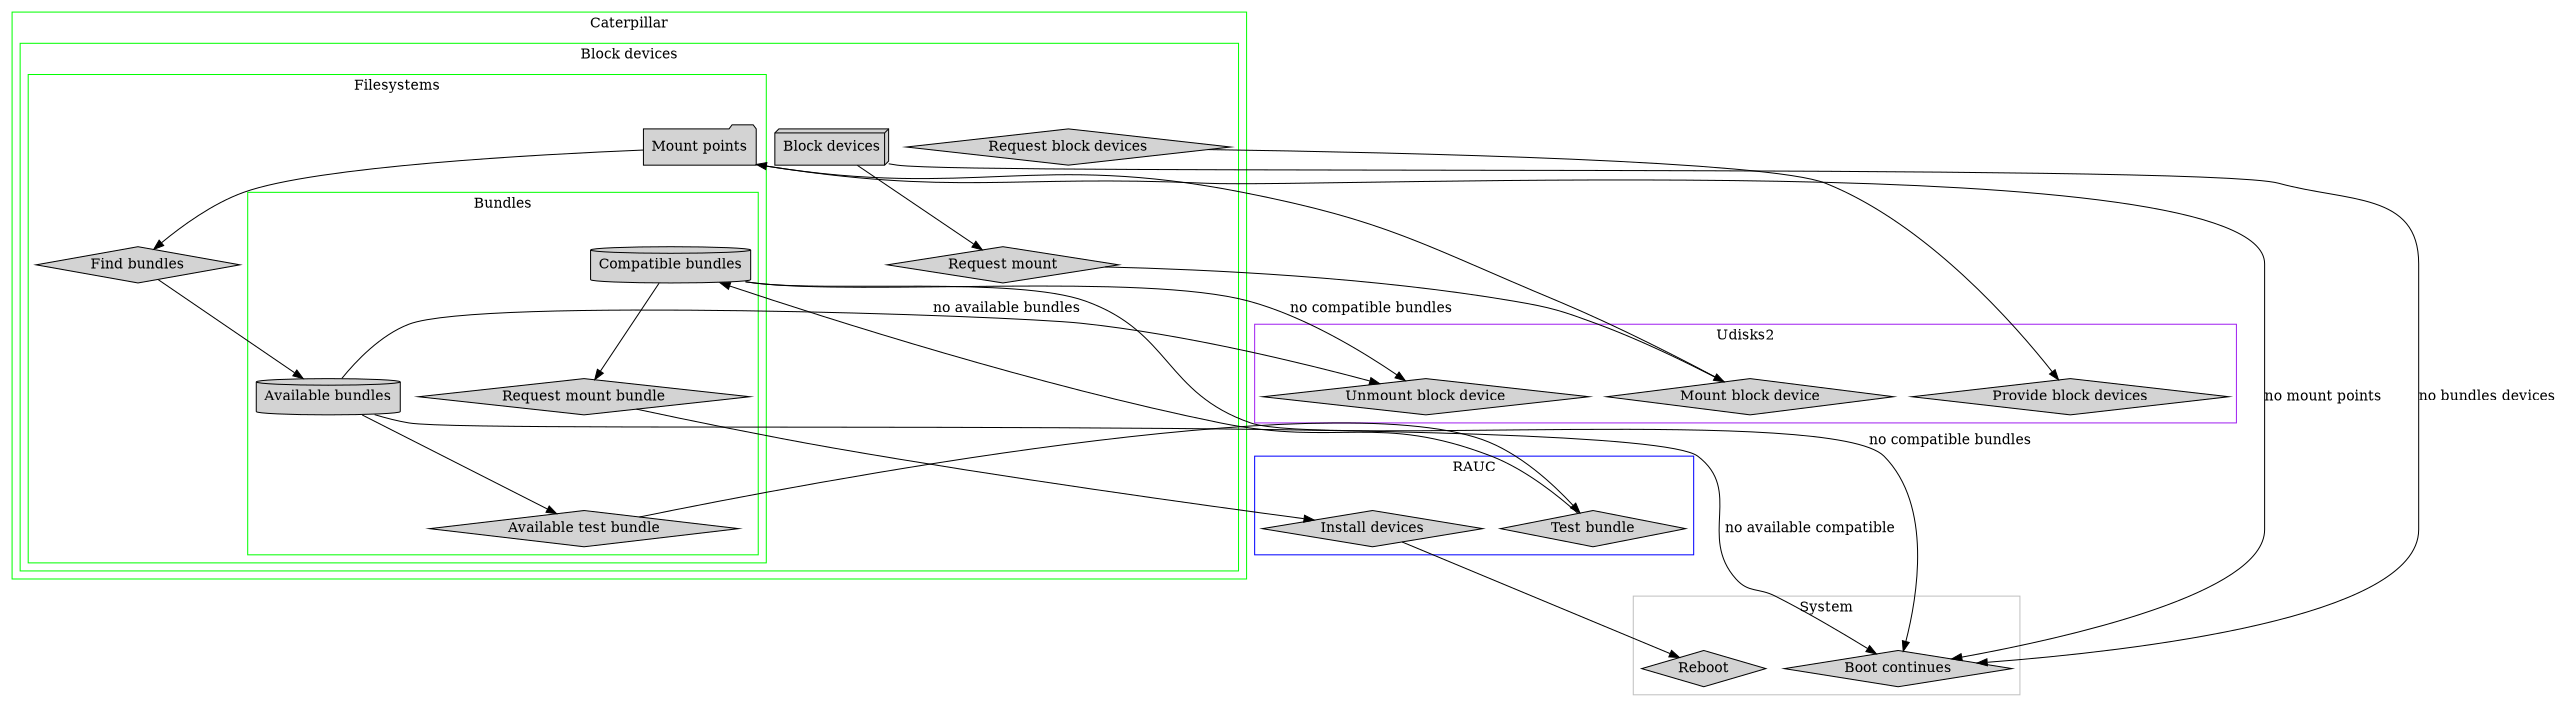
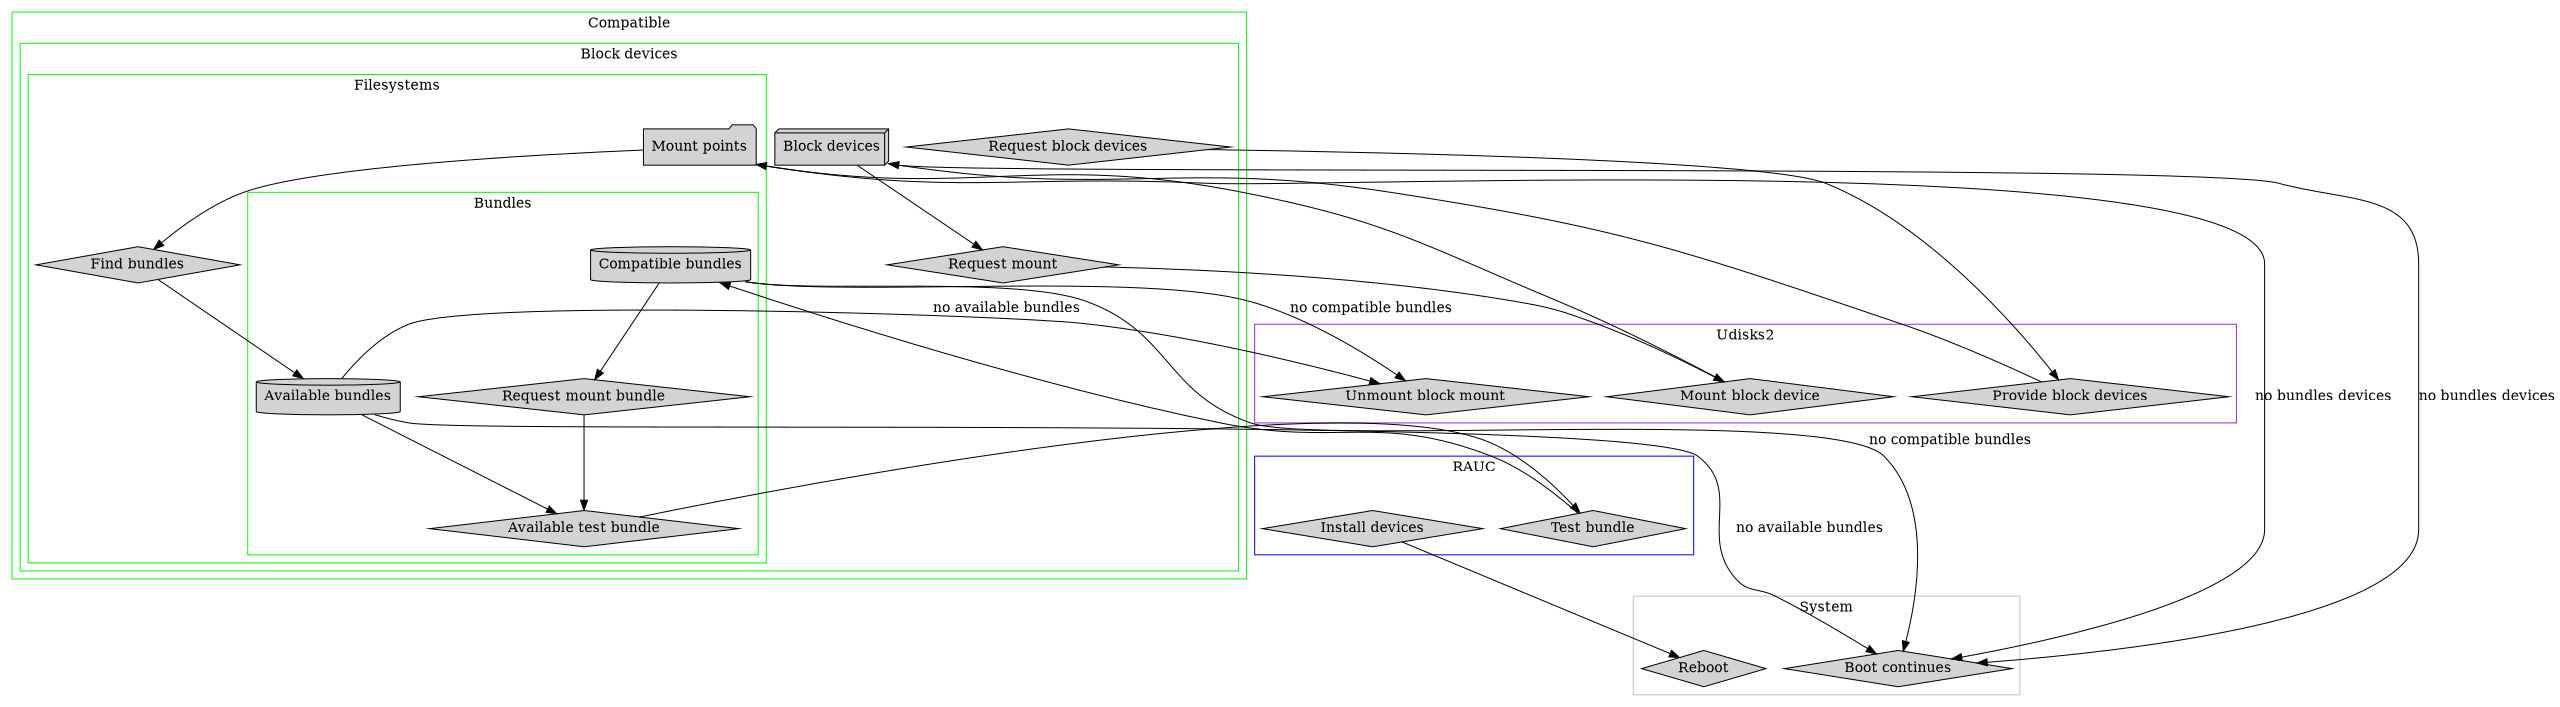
cluster "Caterpillar": label "Caterpillar" -> "Compatible"
edge "Provide block devices" -> "Block devices": added
node "Unmount block device": label "Unmount block device" -> "Unmount block mount"
edge "Mount points" -> "Boot continues": label "no mount points" -> "no bundles devices"
edge "Request mount bundle" -> "Install devices": now "Request mount bundle" -> "Available test bundle"
edge "Available bundles" -> "Boot continues": label "no available compatible" -> "no available bundles"
